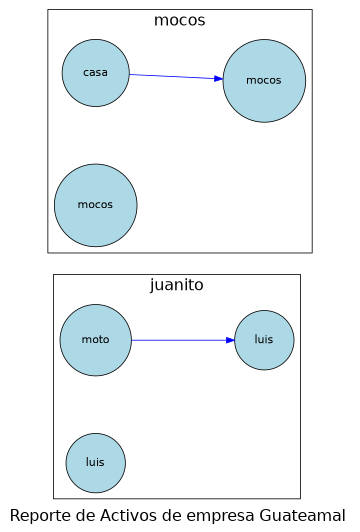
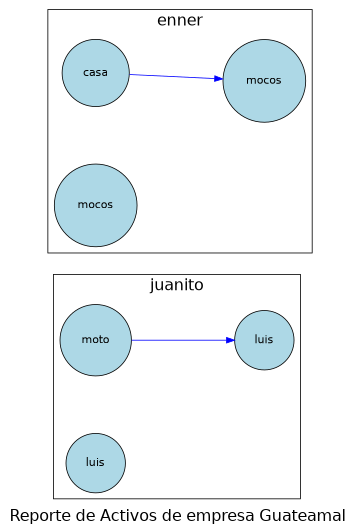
cluster "mocos": label "mocos" -> "enner"
